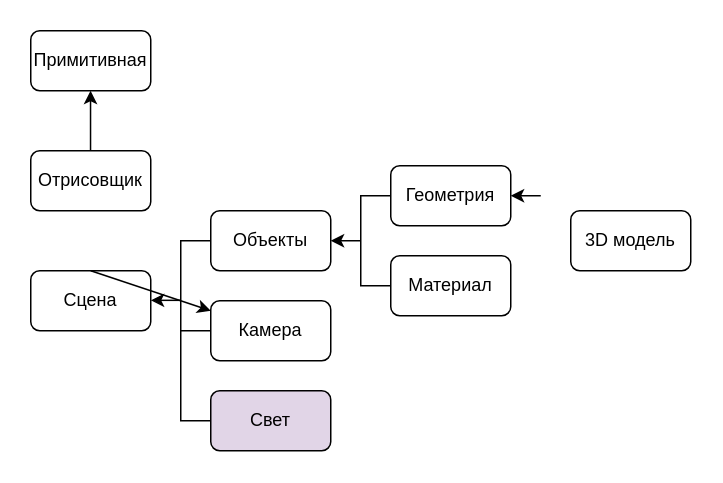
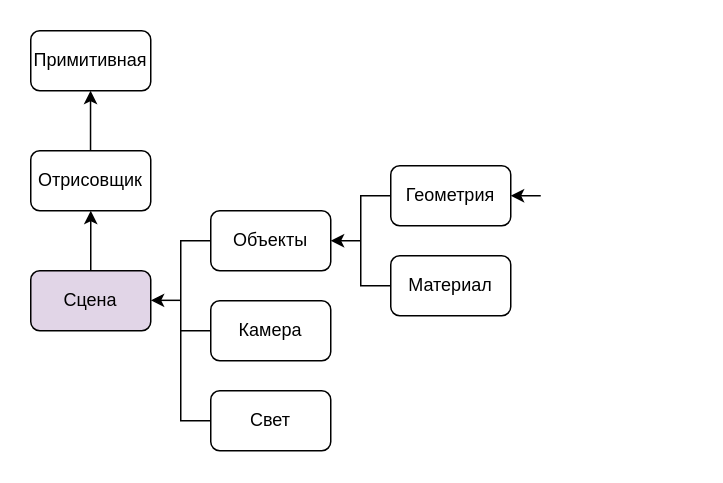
node "3D модель": removed
edge "Сцена" -> "Камера": now "Сцена" -> "Отрисовщик"
node "Сцена": fillcolor #ffffff -> #e1d5e7
node "Свет": fillcolor #e1d5e7 -> #ffffff
